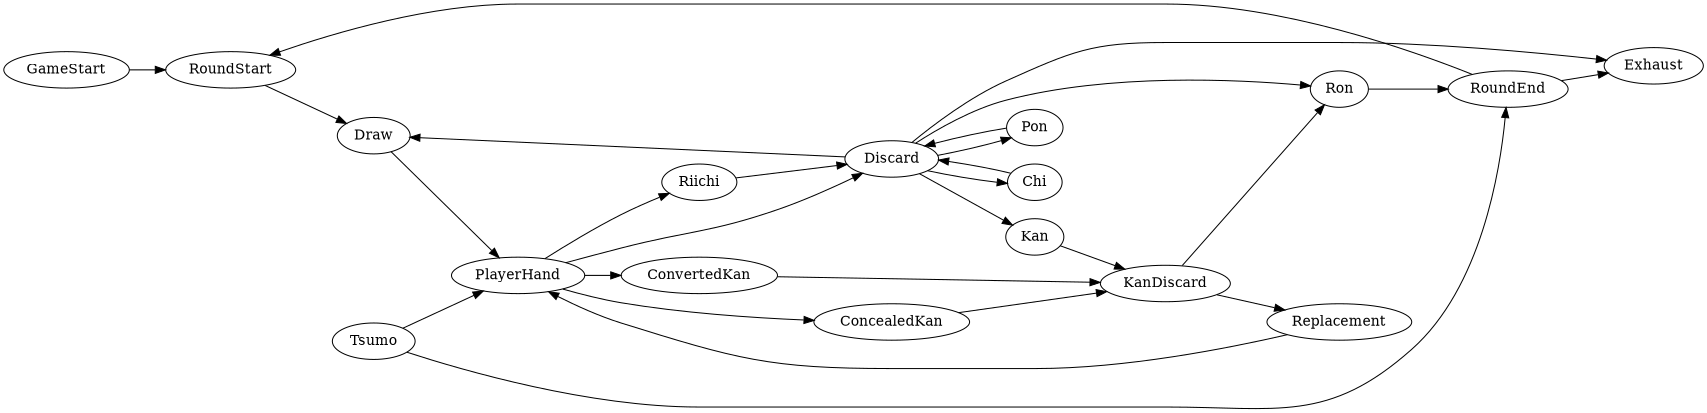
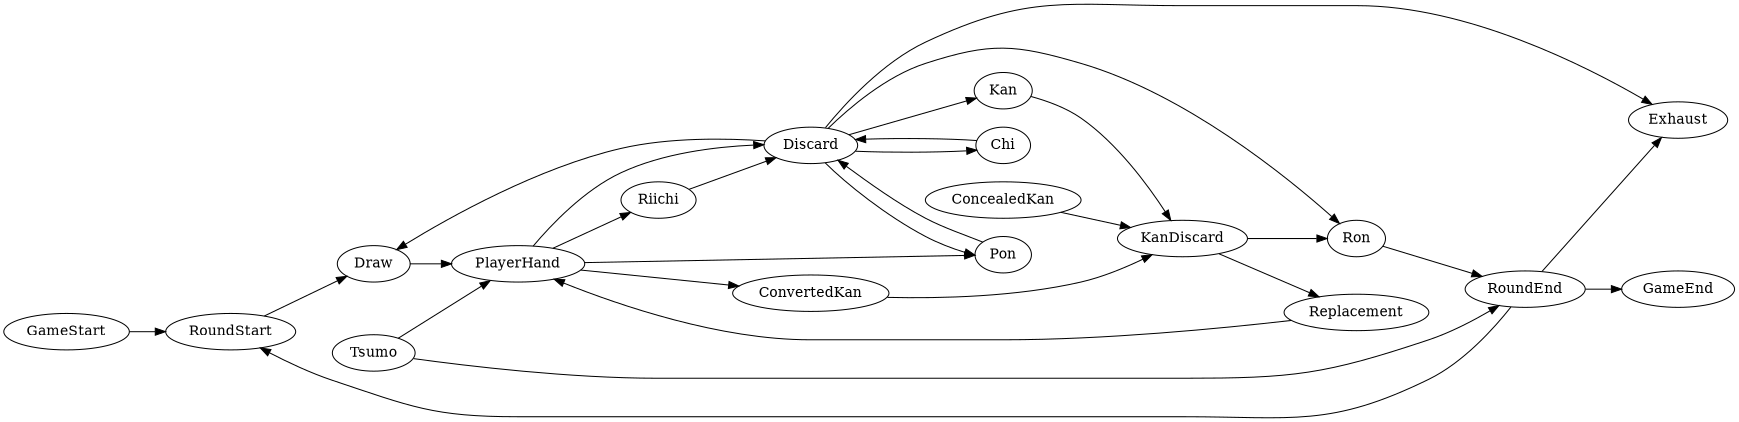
node "GameEnd": added
edge "PlayerHand" -> "ConcealedKan": now "PlayerHand" -> "Pon"
